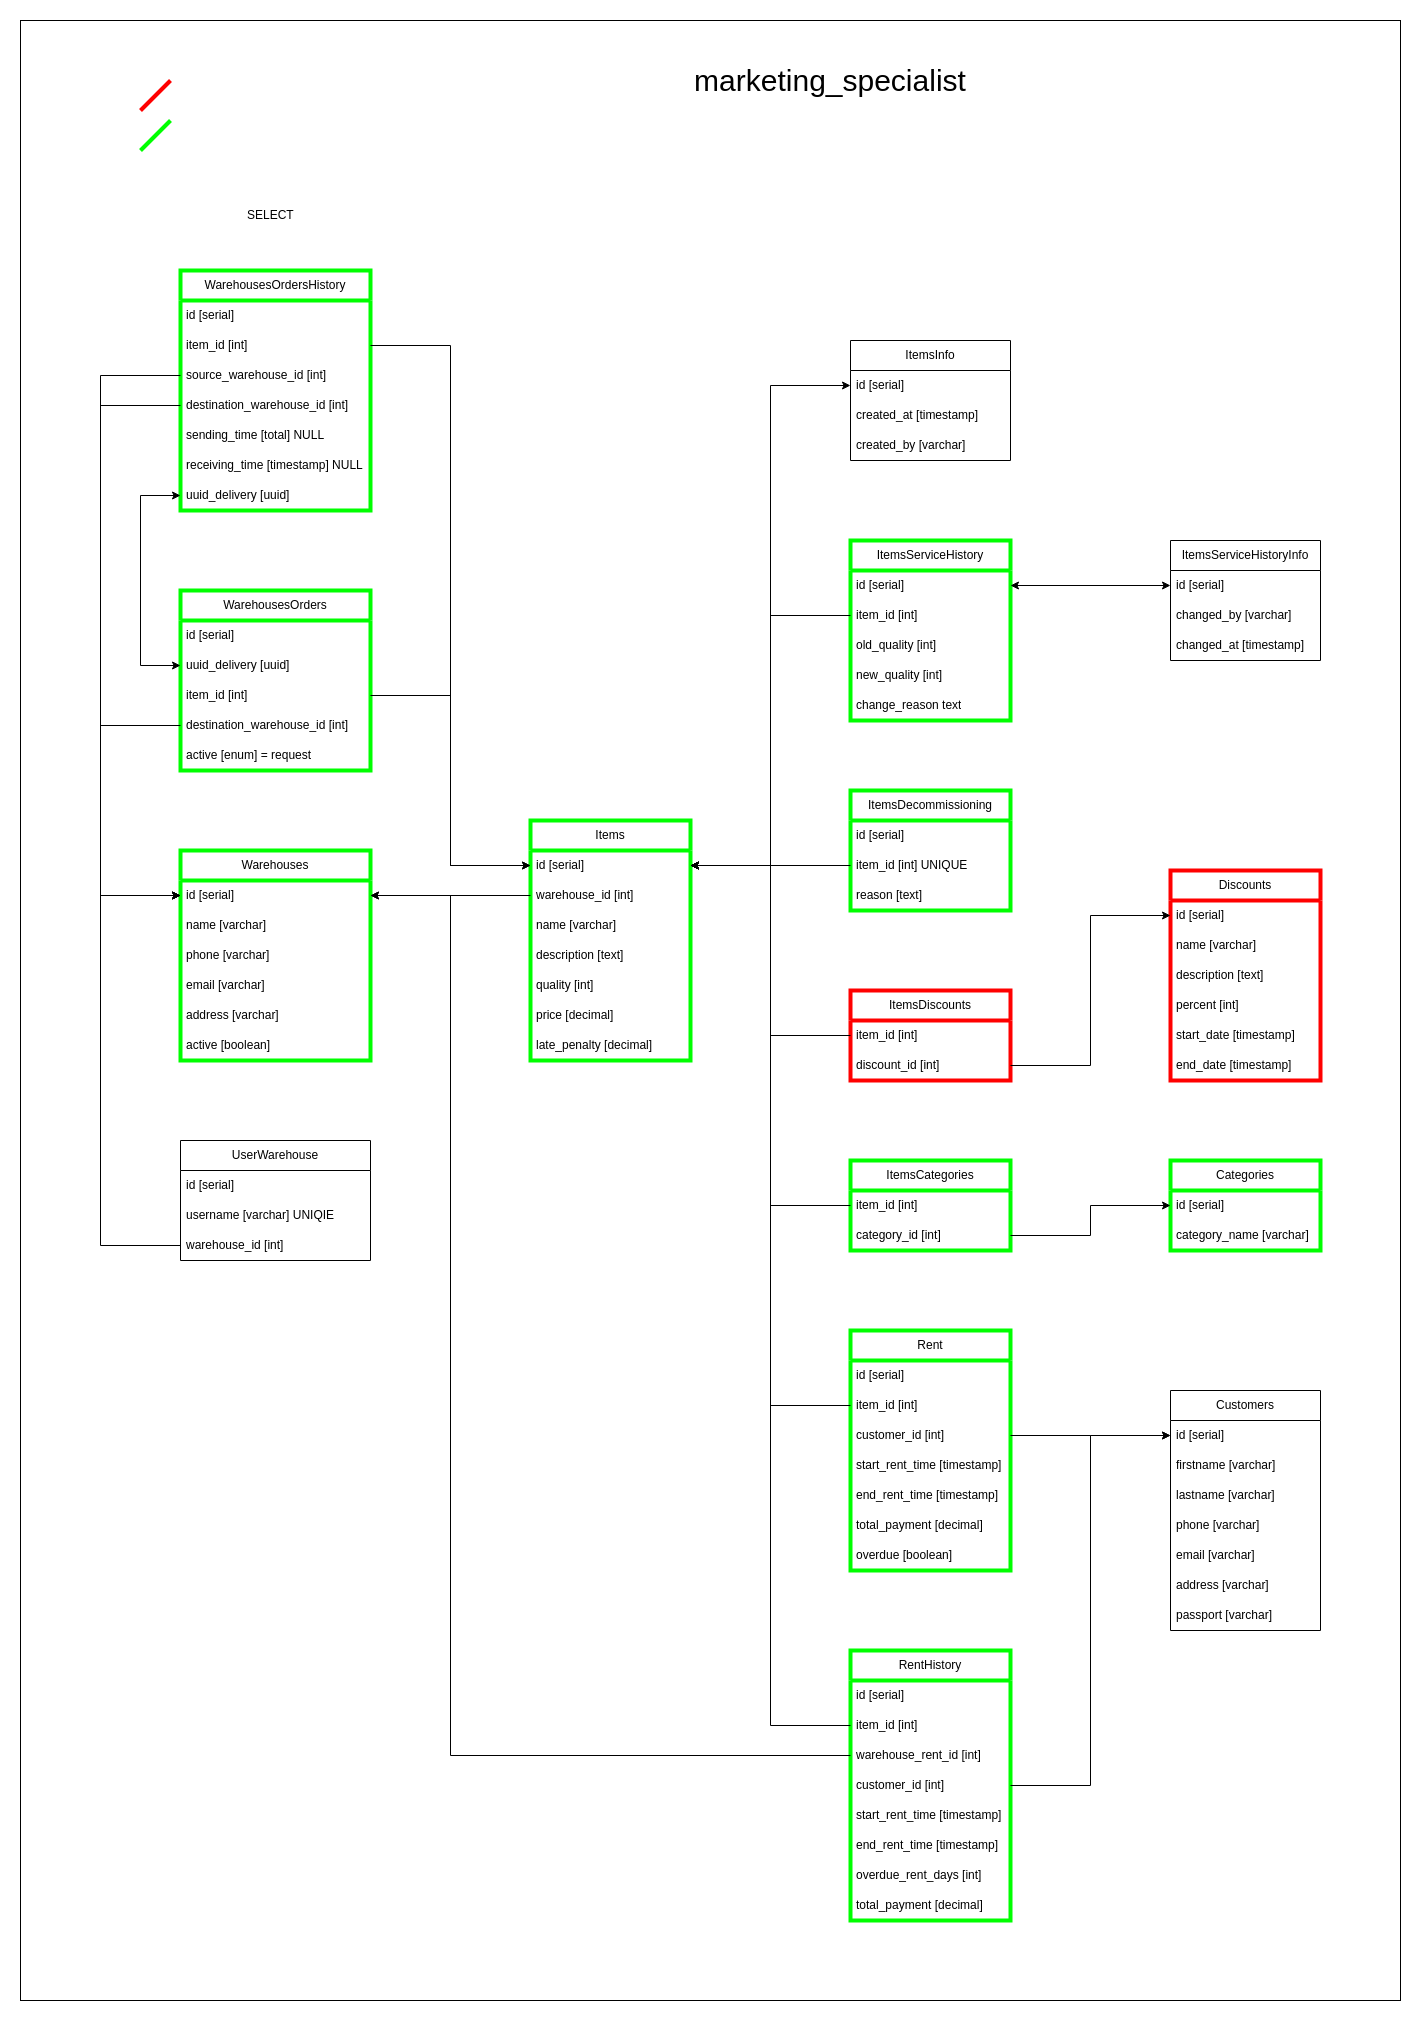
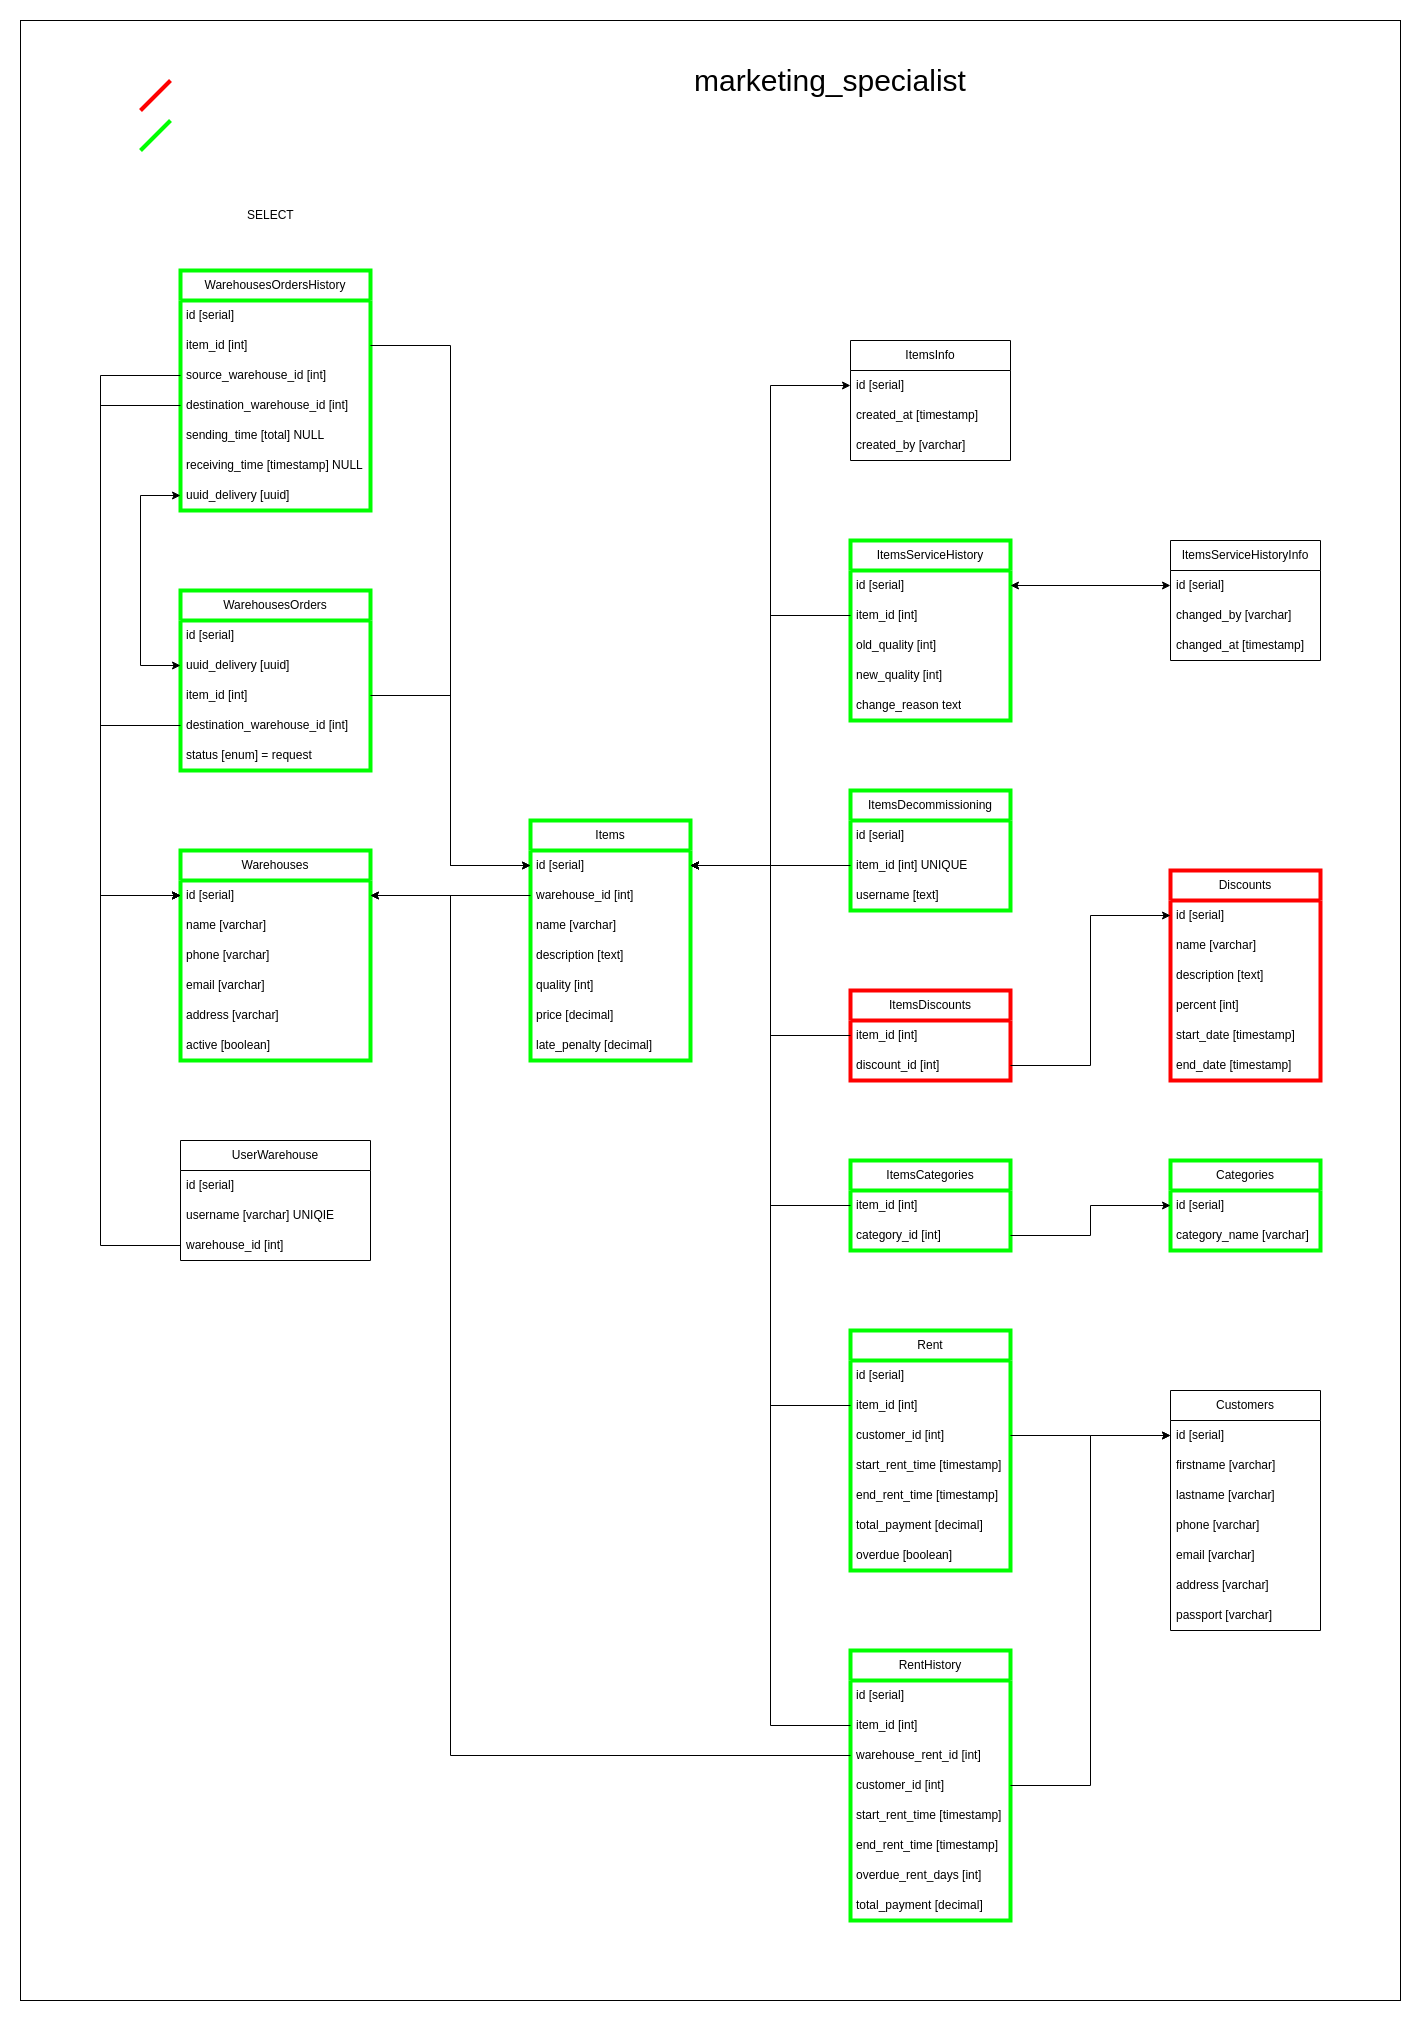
node "active [enum] = request": label "active [enum] = request" -> "status [enum] = request"
node "reason [text]": label "reason [text]" -> "username [text]"
